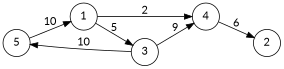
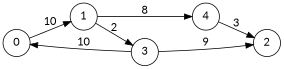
edge "1" -> "4": label "2" -> "8"
edge "4" -> "2": label "6" -> "3"
edge "1" -> "3": label "5" -> "2"
edge "3" -> "4": now "3" -> "2"
node "5": label "5" -> "0"
